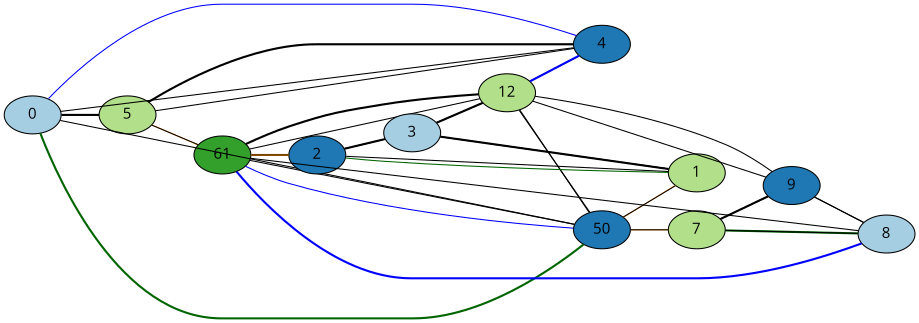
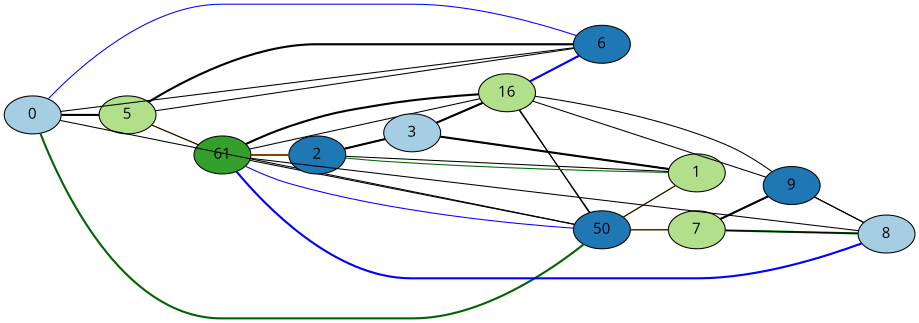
node "4": label "4" -> "6"
node "12": label "12" -> "16"
